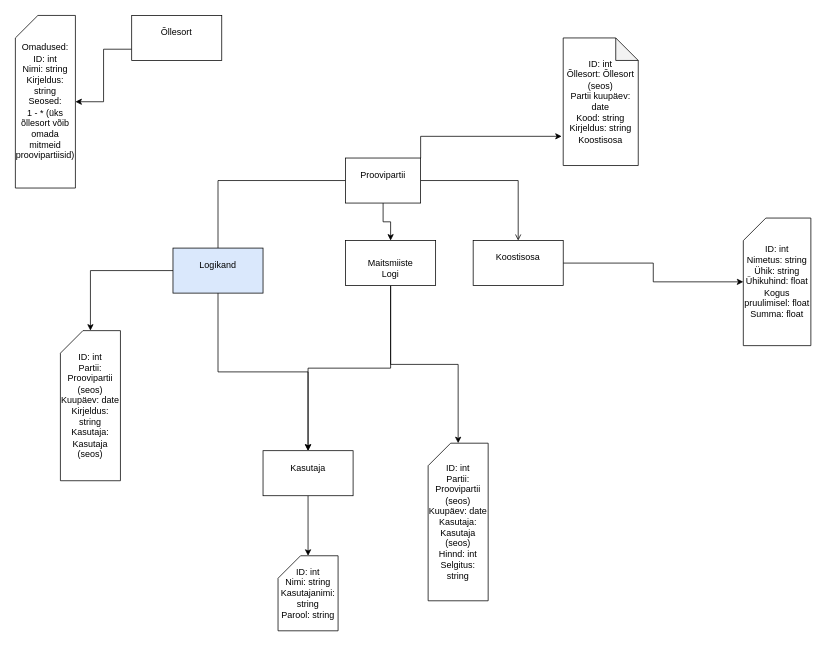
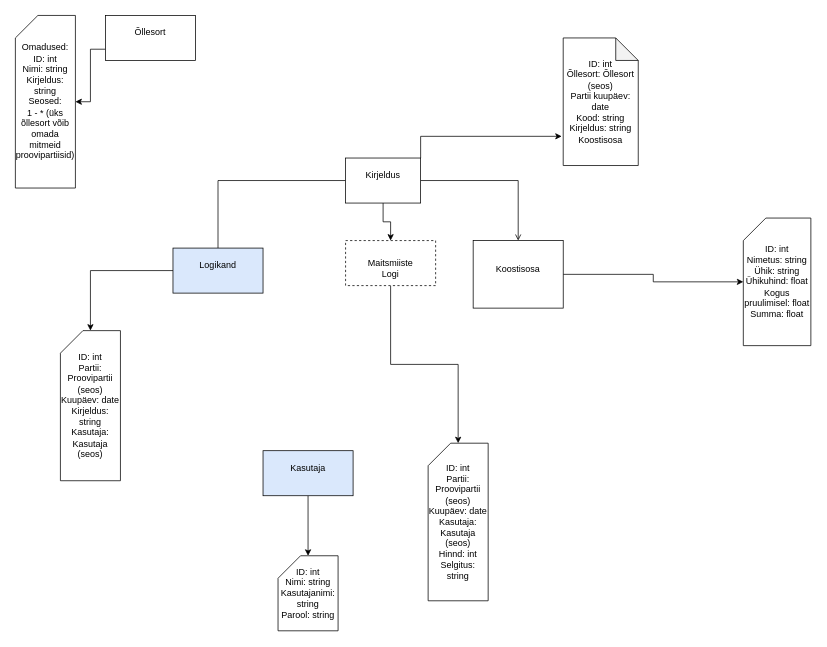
node "Õllesort": moved (177, 38) -> (150, 38)
node "Proovipartii": label "Proovipartii" -> "Kirjeldus"
node "Maitsmiiste Logi": style solid -> dashed
node "Koostisosa": size 90x45 -> 90x68
edge "Maitsmiiste Logi" -> "Kasutaja": removed
edge "Logikand" -> "Kasutaja": removed
node "Kasutaja": fillcolor #ffffff -> #dae8fc
